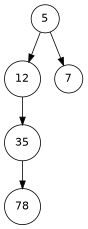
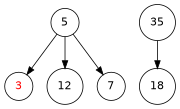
node "3": added
edge "12" -> "35": removed
node "78": label "78" -> "18"
